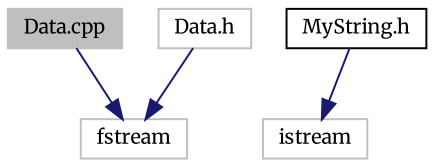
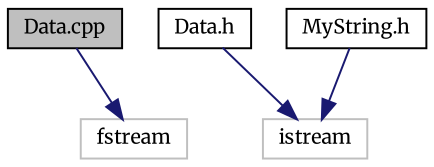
node "Data.cpp": color grey75 -> black
node "Data.h": color grey75 -> black
edge "Data.h" -> "fstream": now "Data.h" -> "istream"
